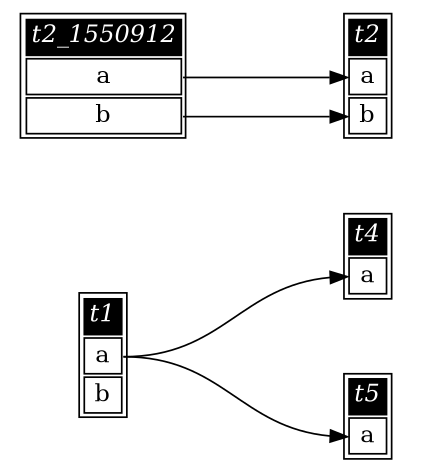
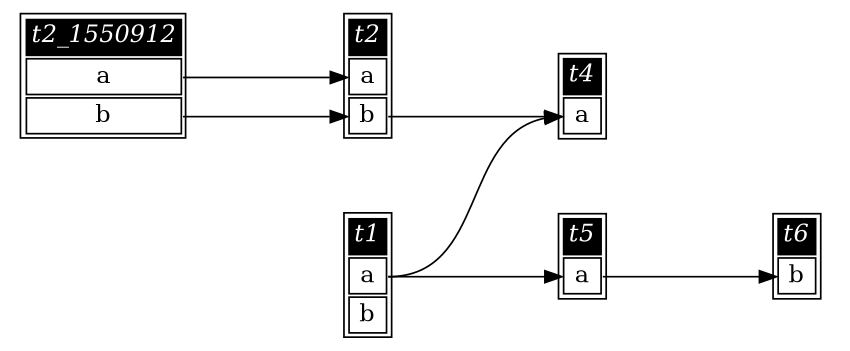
edge "t2" -> "t4": added
node "t6": added
